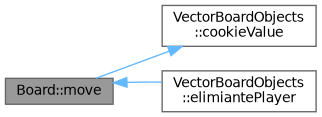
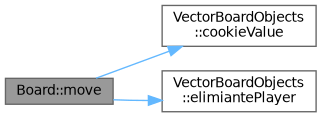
edge "VectorBoardObjects ::elimiantePlayer" -> "Board::move": reversed
